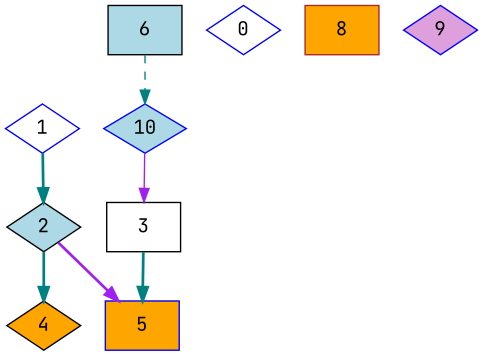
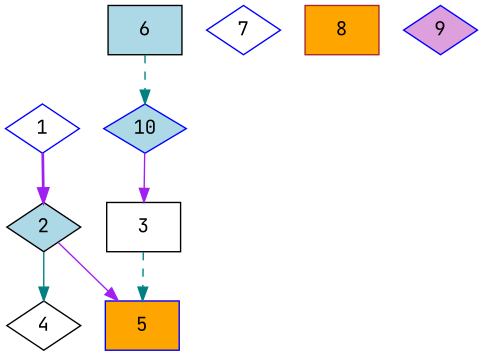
node "0": label "0" -> "7"
edge "1" -> "2": color teal -> purple
edge "2" -> "5": style bold -> solid
edge "2" -> "4": style bold -> solid
edge "3" -> "5": style bold -> dashed
node "4": fillcolor orange -> white
